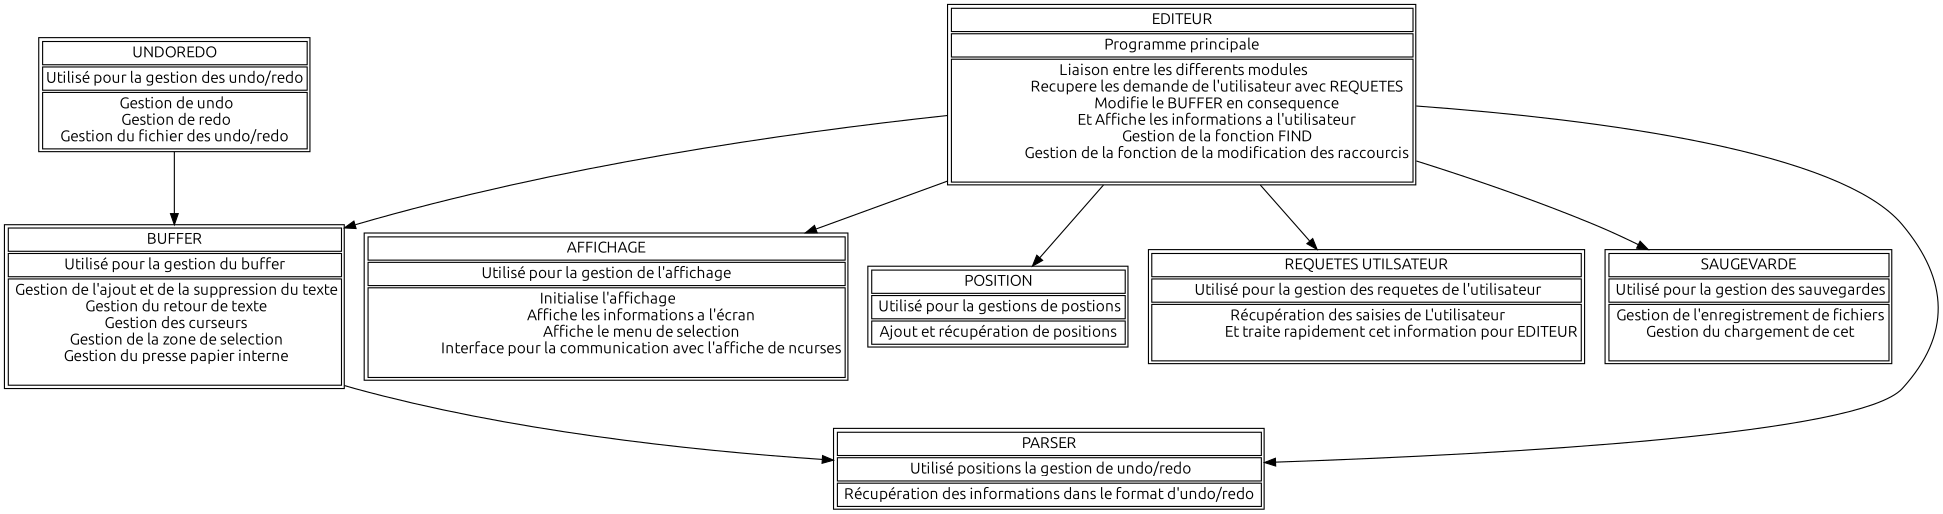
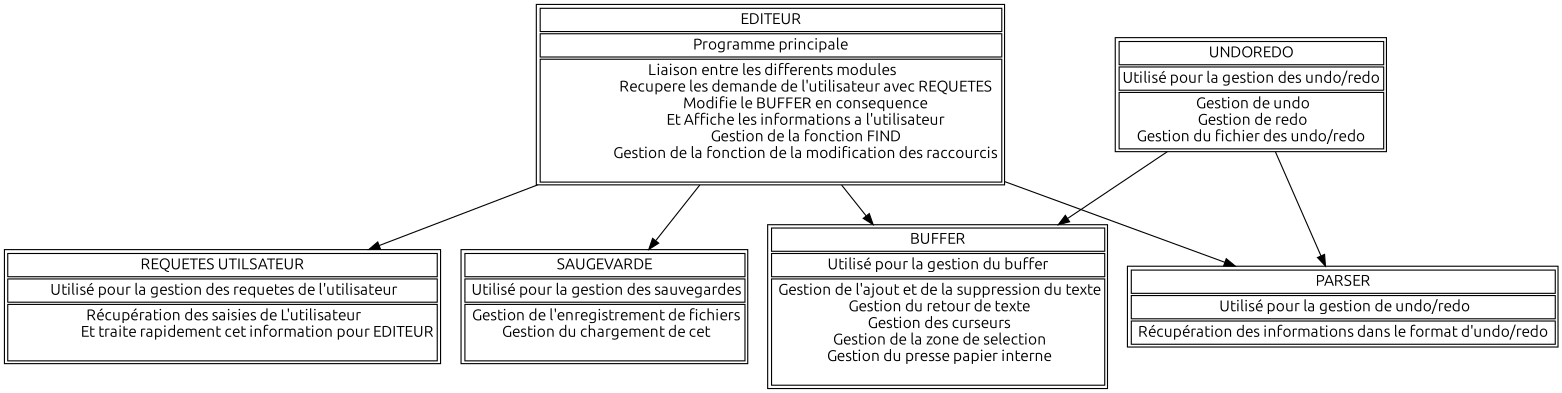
node "AFFICHAGE": removed
node "POSITION": removed
edge "BUFFER" -> "PARSER": now "UNDOREDO" -> "PARSER"
node "PARSER": text "Utilisé positions la gestion de undo/redo" -> "Utilisé pour la gestion de undo/redo"
